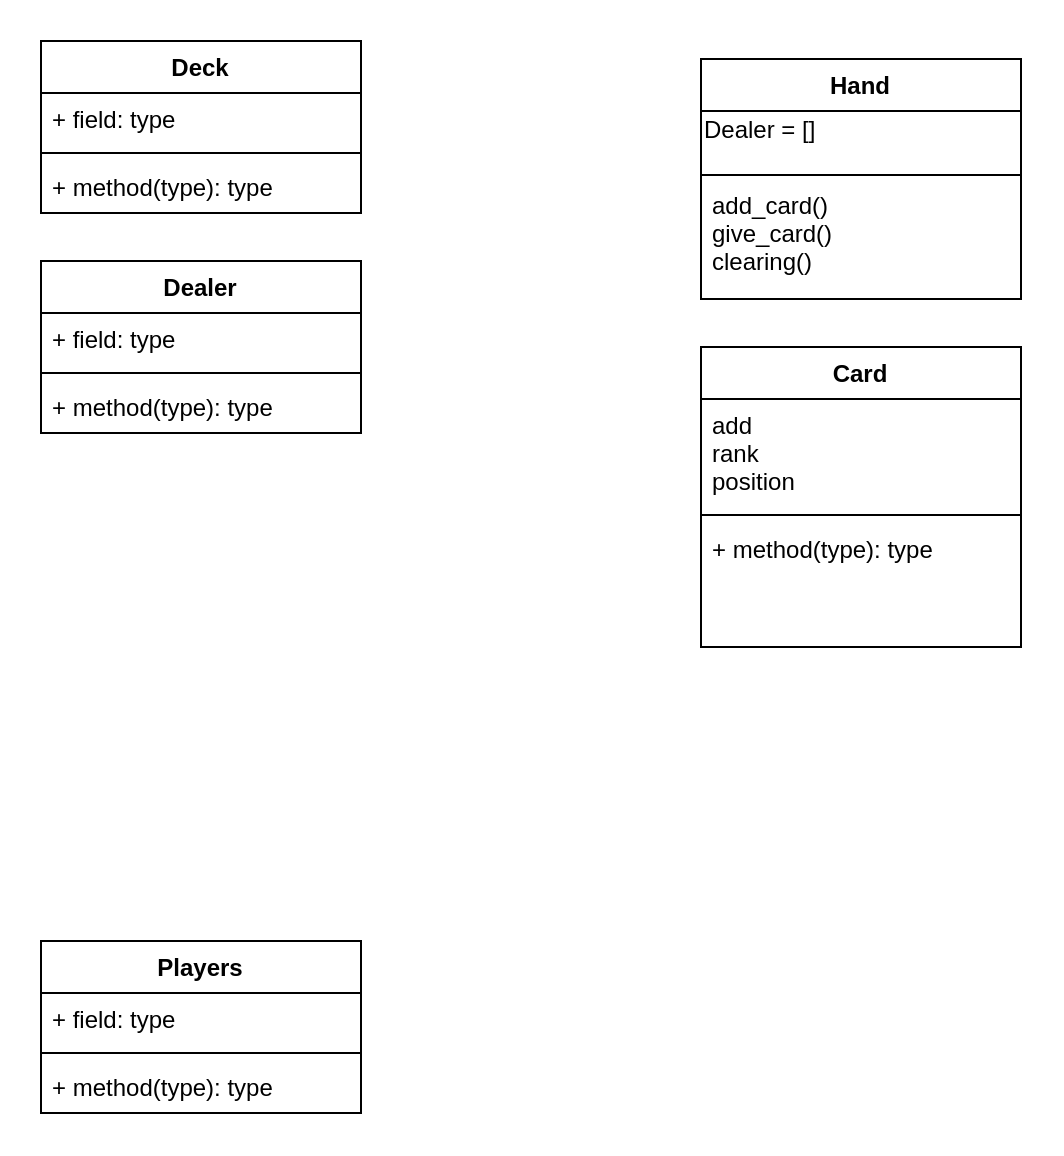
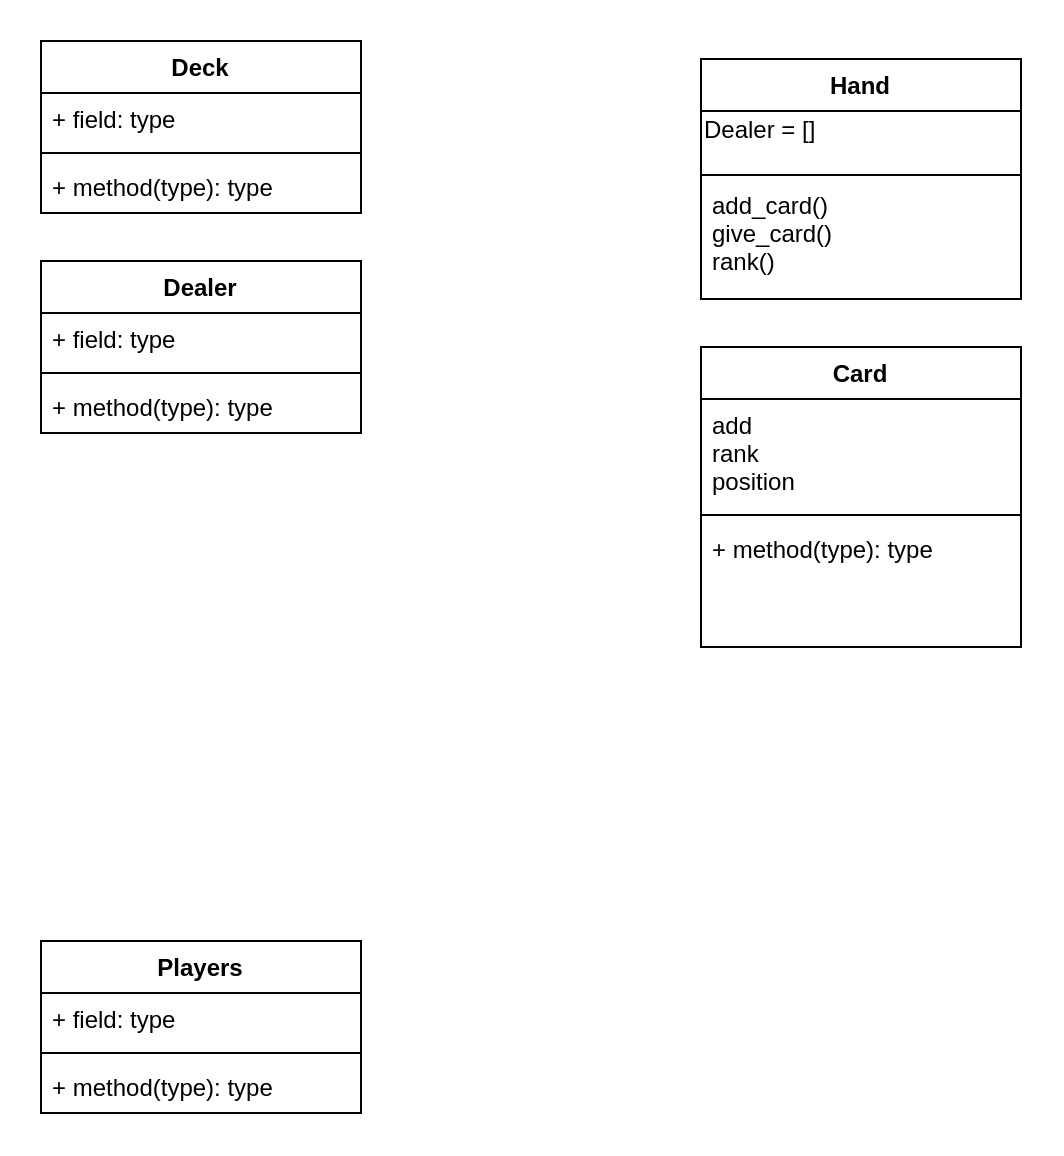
node "add_card() give_card() clearing()": label "add_card() give_card() clearing()" -> "add_card() give_card() rank()"
